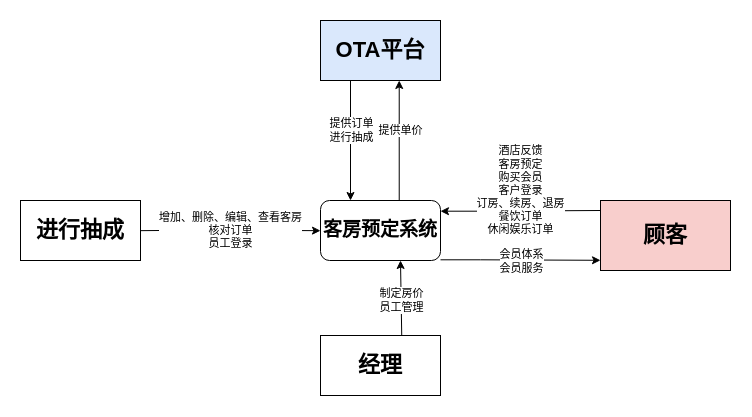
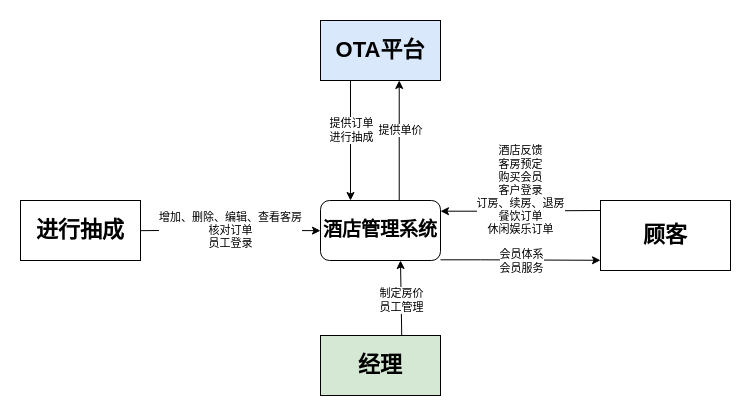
node "客房预定系统": label "客房预定系统" -> "酒店管理系统"
node "顾客": fillcolor #f8cecc -> #ffffff
node "经理": fillcolor #ffffff -> #d5e8d4
